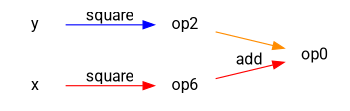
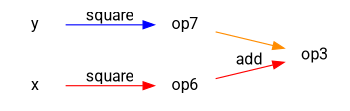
node "op2": label "op2" -> "op7"
node "op0": label "op0" -> "op3"
